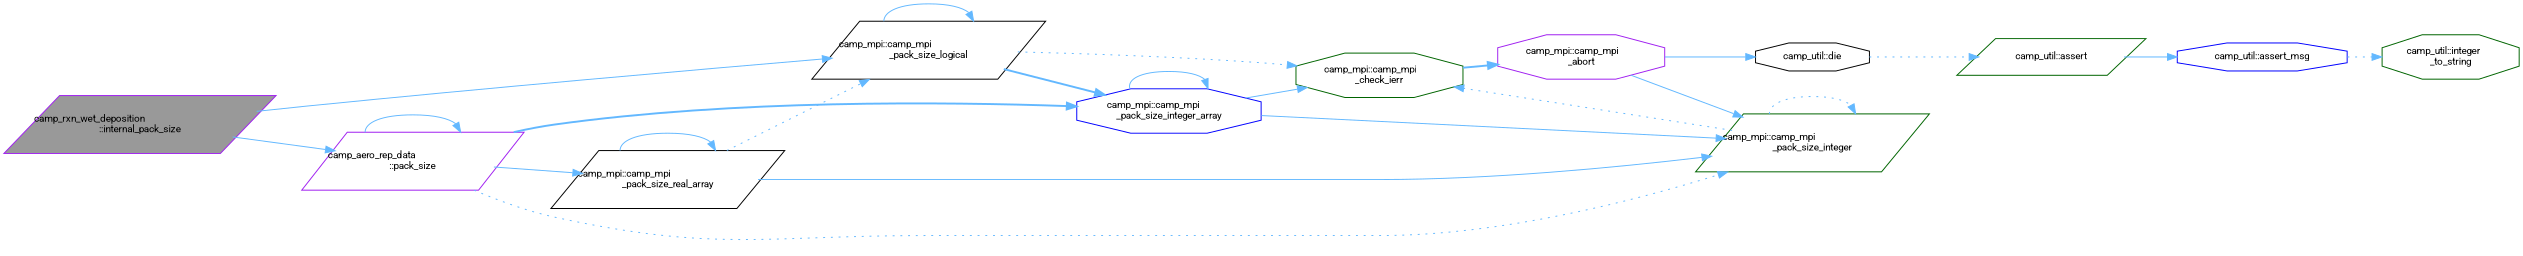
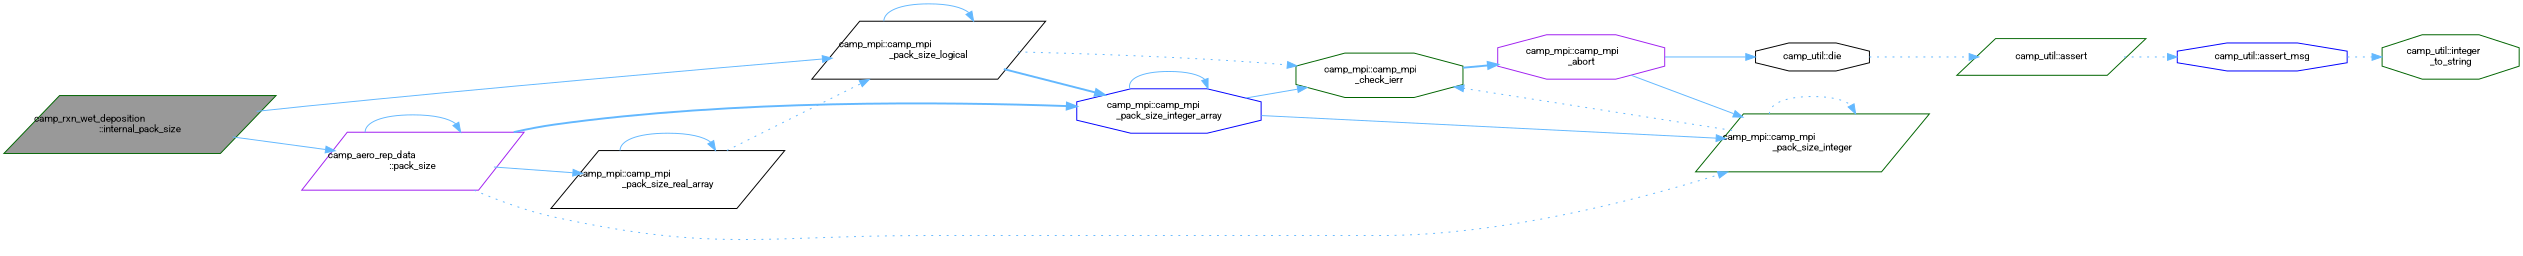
edge "camp_util::assert" -> "camp_util::assert_msg": style solid -> dotted
node "camp_rxn_wet_deposition ::internal_pack_size": color purple -> darkgreen
edge "camp_mpi::camp_mpi _pack_size_real_array" -> "camp_mpi::camp_mpi _pack_size_integer": removed
